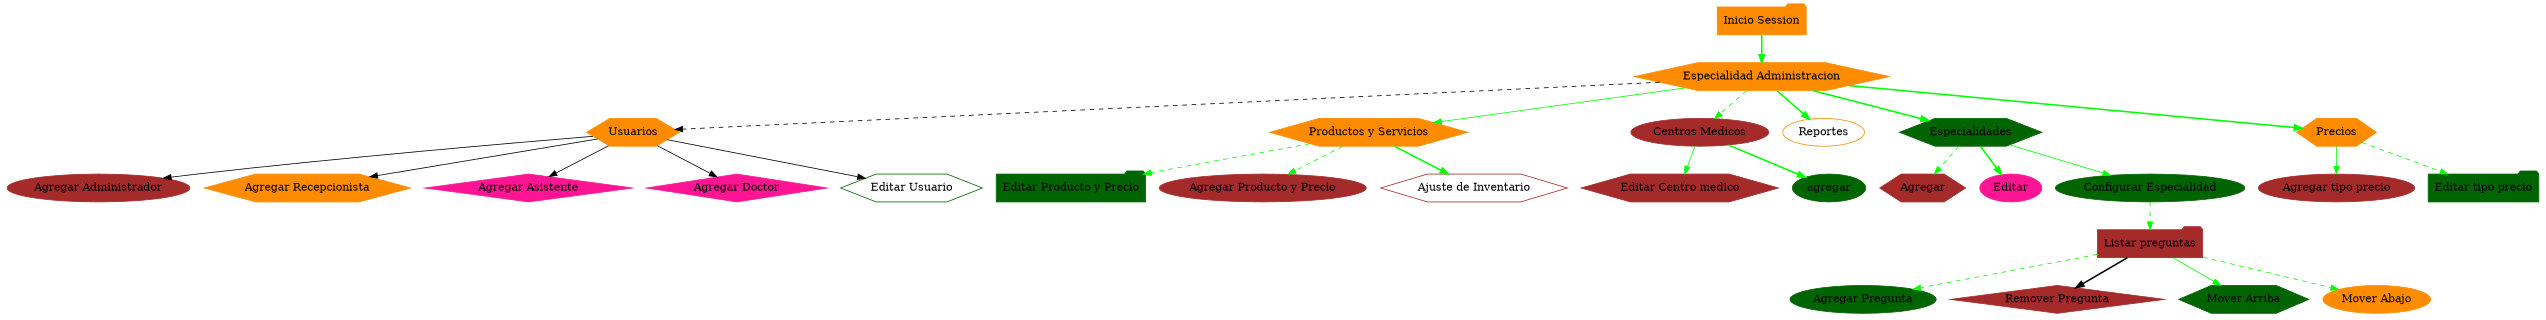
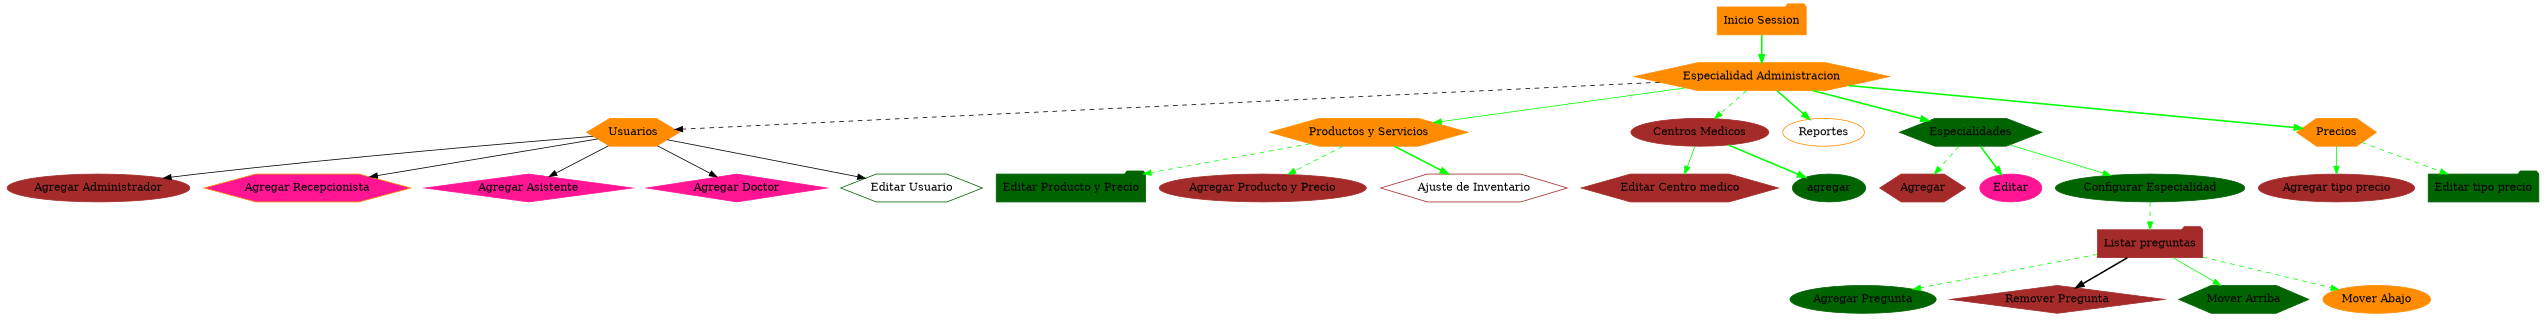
node "Agregar Recepcionista": fillcolor darkorange -> deeppink
